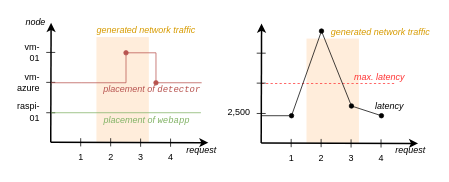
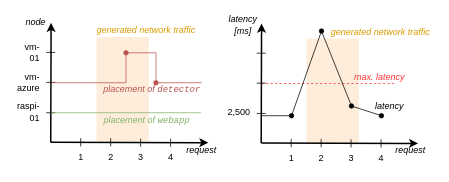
node "latency [ms]": added
